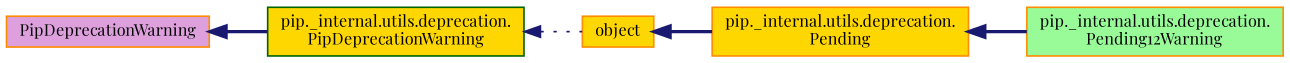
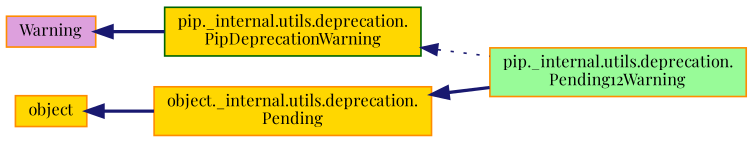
node "PipDeprecationWarning": label "PipDeprecationWarning" -> "Warning"
edge "object" -> "pip._internal.utils.deprecation. PipDeprecationWarning": now "pip._internal.utils.deprecation. Pending12Warning" -> "pip._internal.utils.deprecation. PipDeprecationWarning"
node "pip._internal.utils.deprecation. Pending": label "pip._internal.utils.deprecation. Pending" -> "object._internal.utils.deprecation. Pending"
